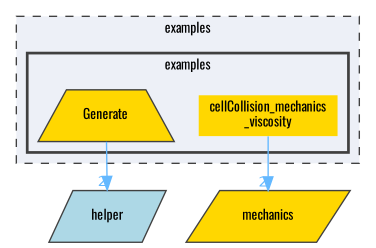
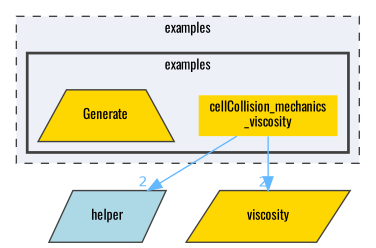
edge "Generate" -> "helper": now "cellCollision_mechanics _viscosity" -> "helper"
node "mechanics": label "mechanics" -> "viscosity"
